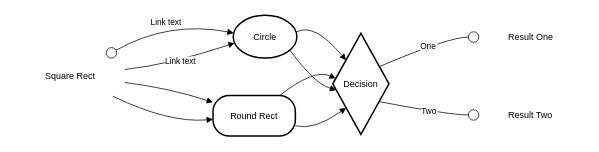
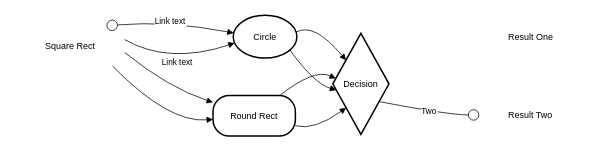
edge "Decision" -> "Result One": removed, label "One"
node "Square Rect": moved (70, 76) -> (70, 46)
